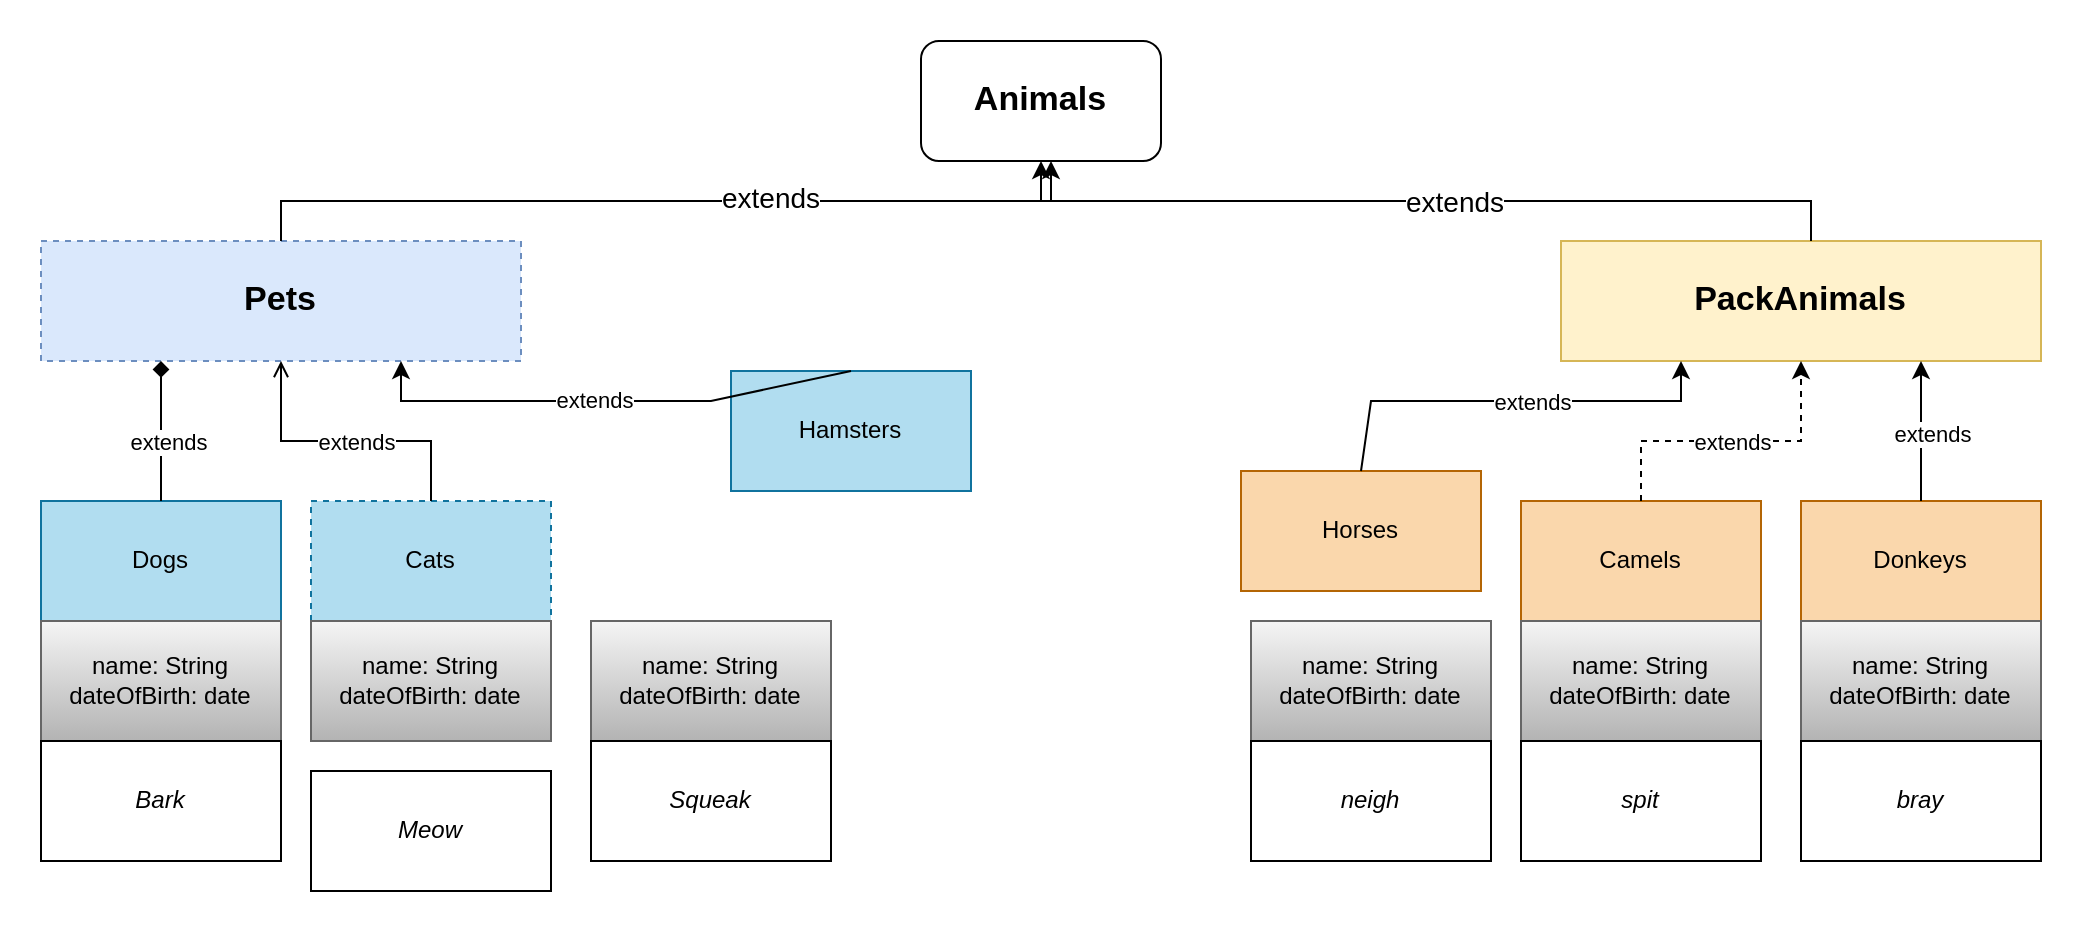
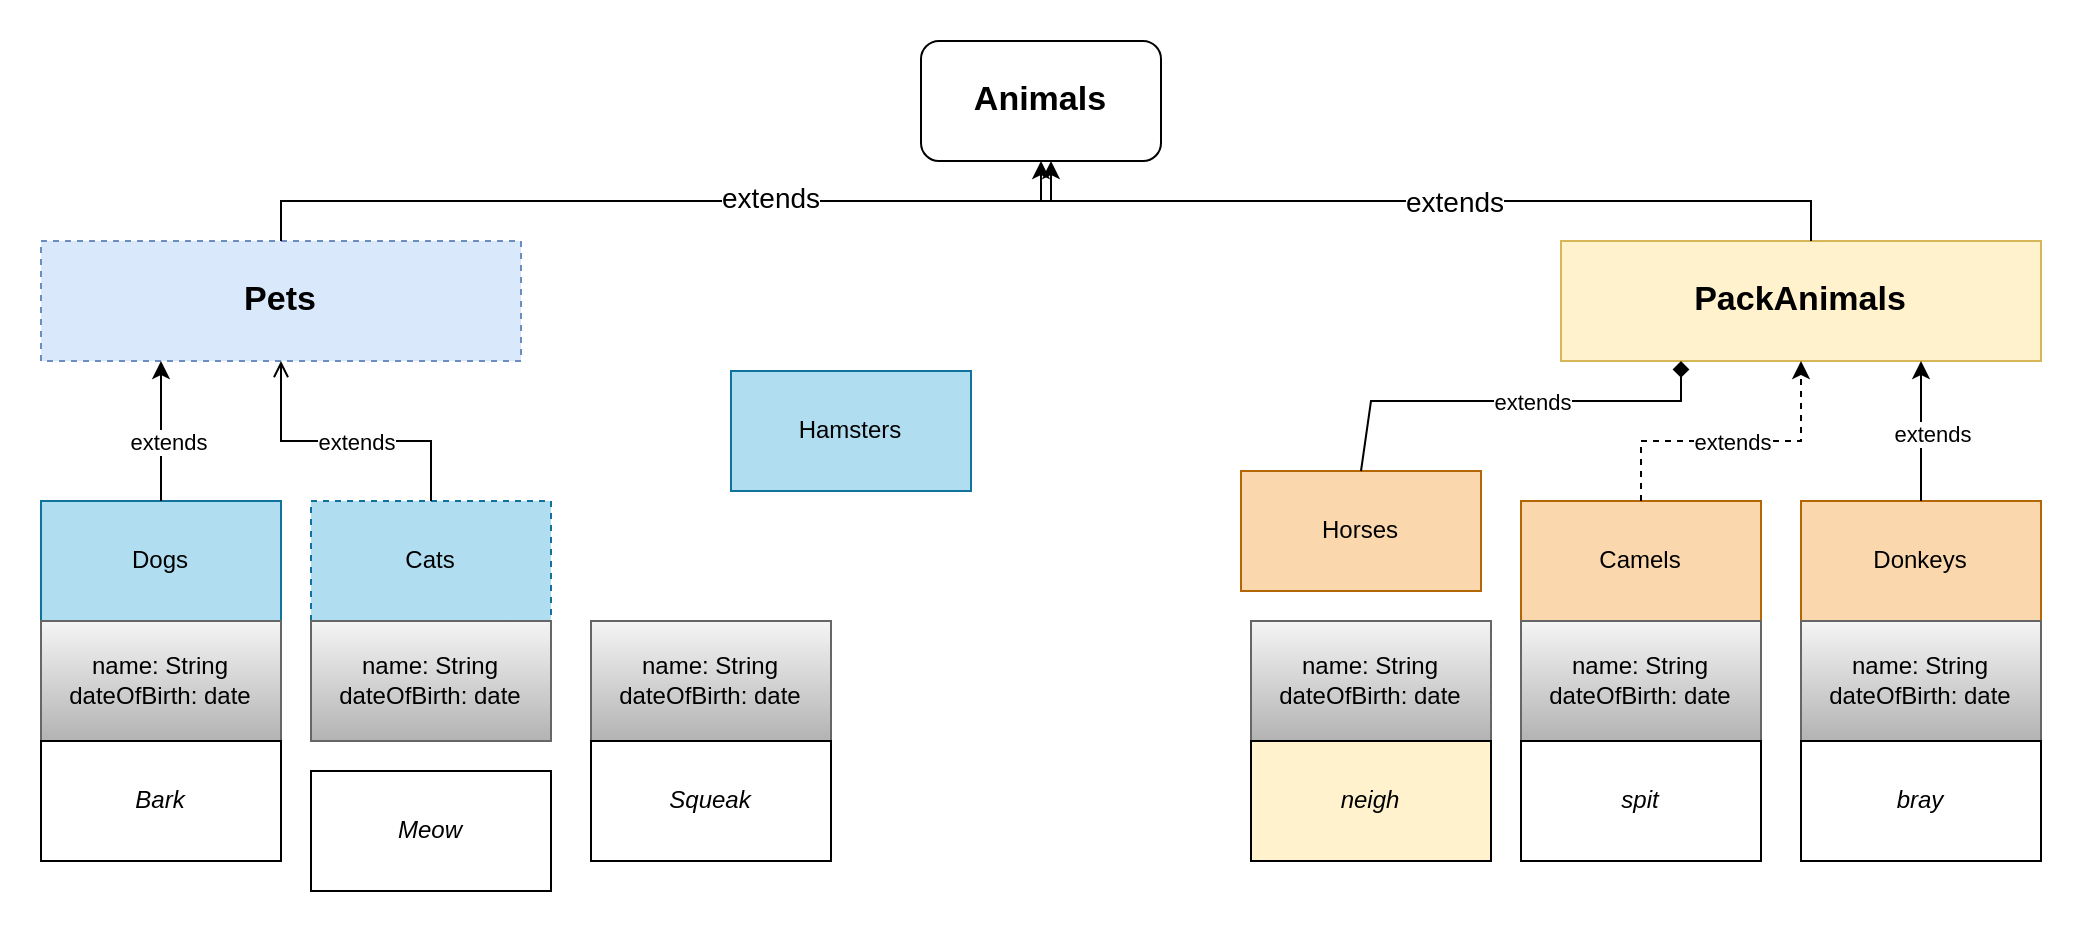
edge "Horses" -> "PackAnimals": arrowhead classic -> diamond
edge "Dogs" -> "Pets": arrowhead diamond -> classic
edge "Hamsters" -> "Pets": removed, label "extends"
node "neigh": fillcolor #ffffff -> #fff2cc
